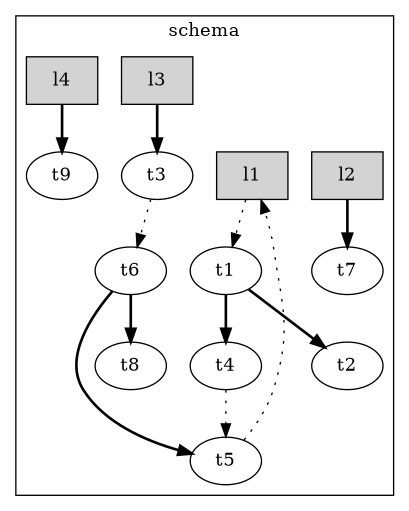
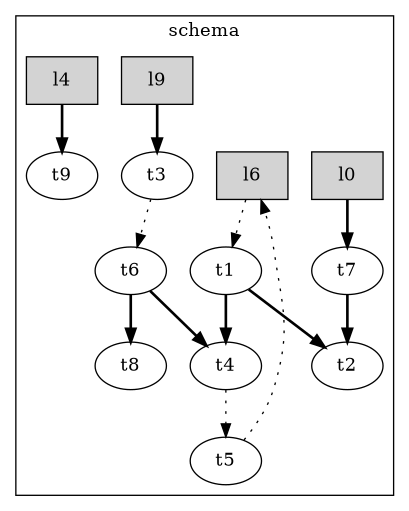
node "l3": label "l3" -> "l9"
node "l1": label "l1" -> "l6"
node "l2": label "l2" -> "l0"
edge "t7" -> "t2": added
edge "t6" -> "t5": now "t6" -> "t4"
